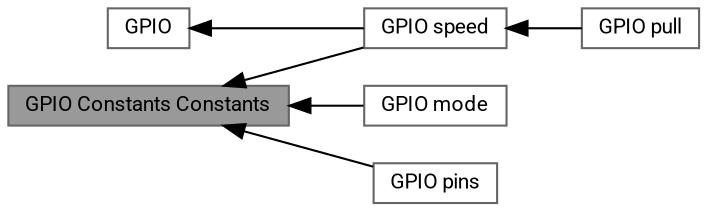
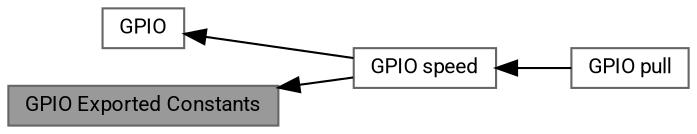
node "GPIO Constants Constants": label "GPIO Constants Constants" -> "GPIO Exported Constants"
node "GPIO mode": removed
node "GPIO pins": removed
